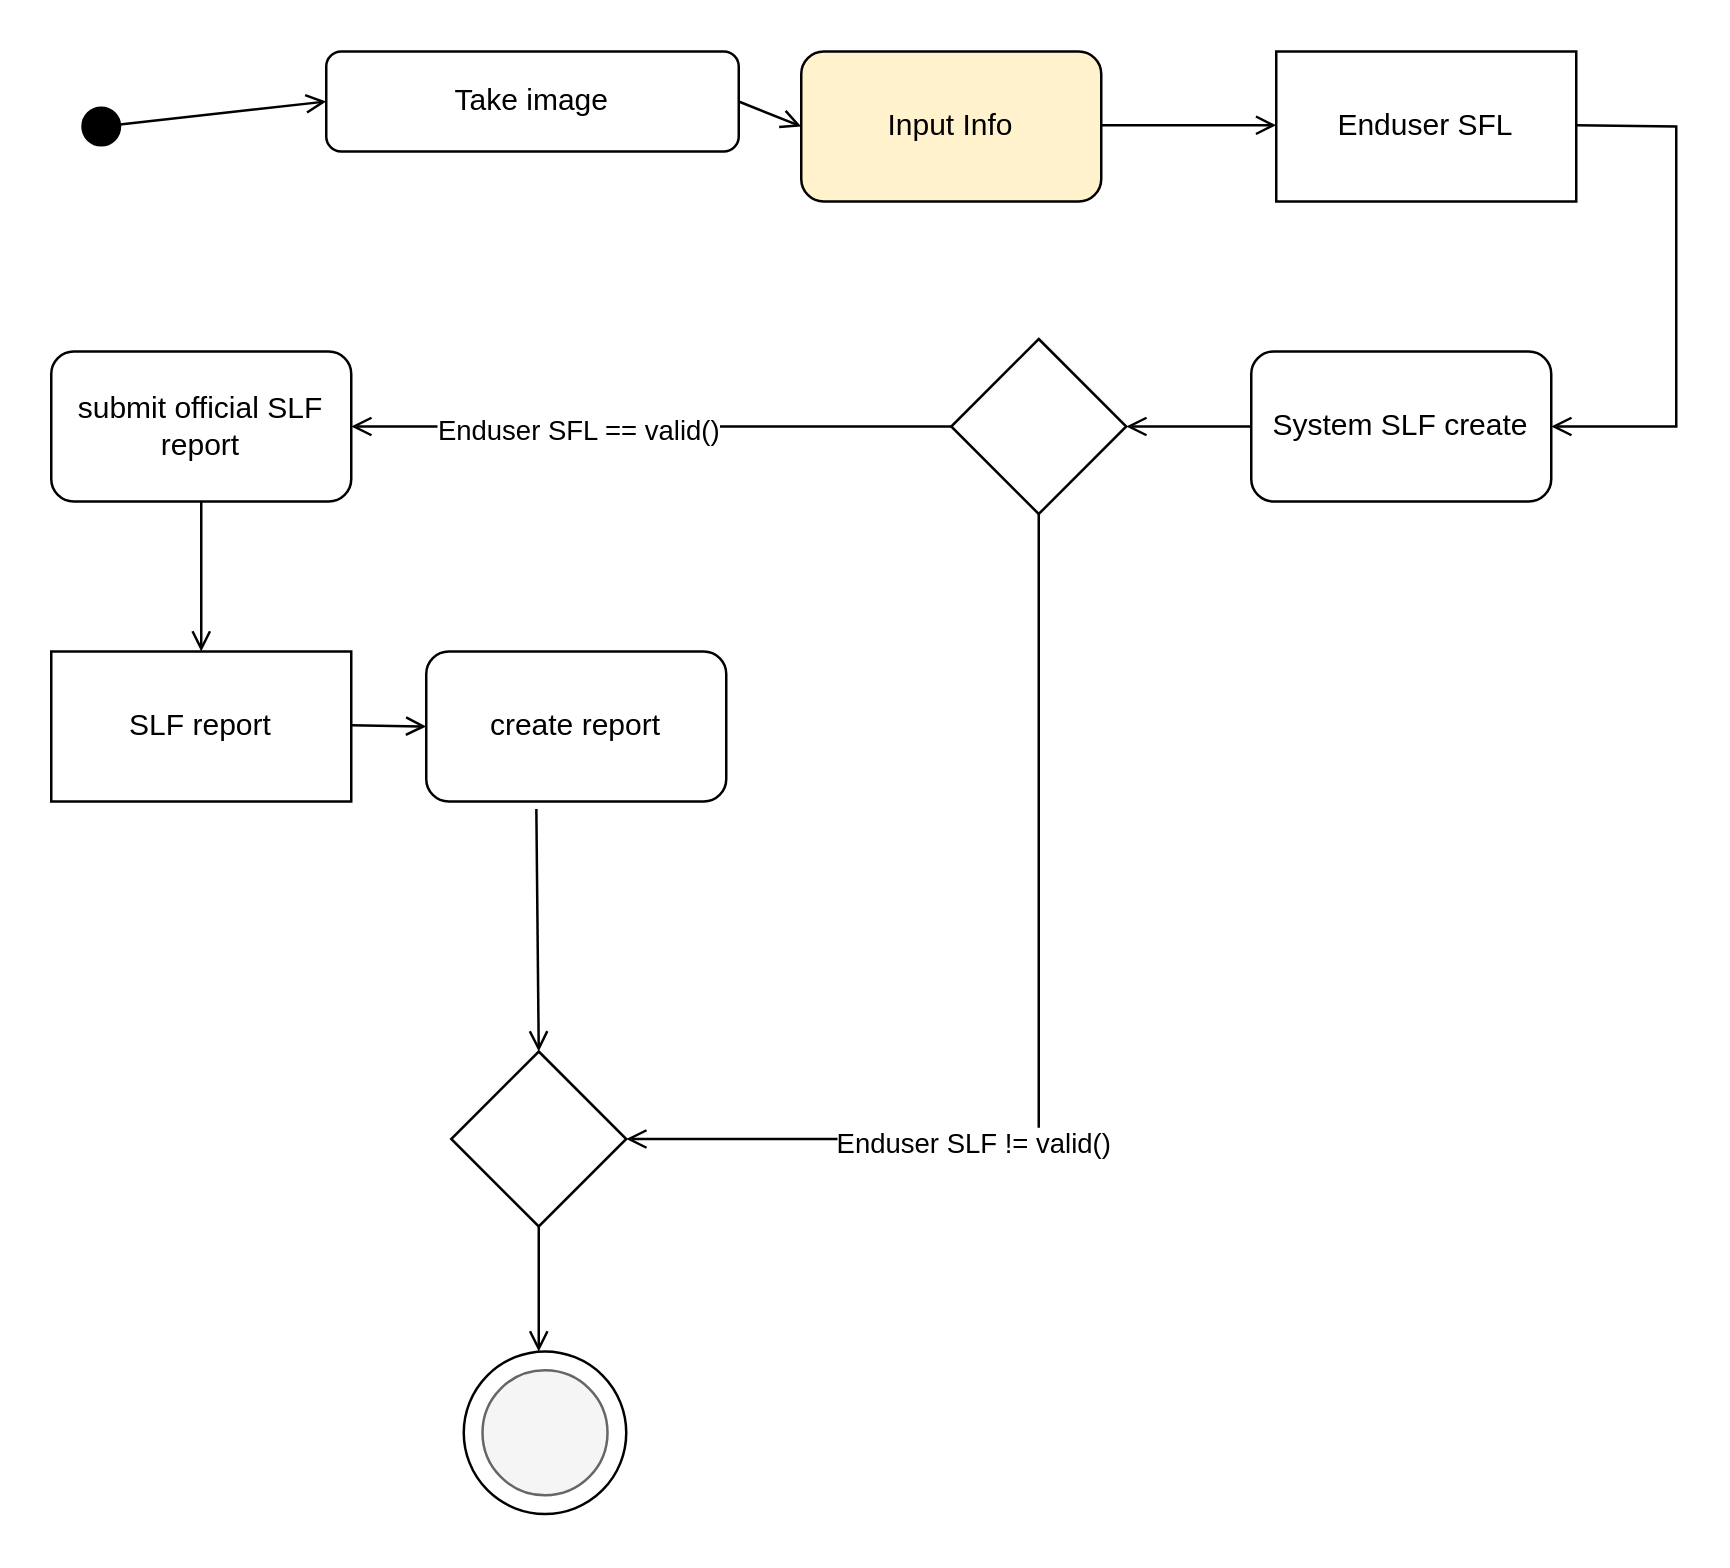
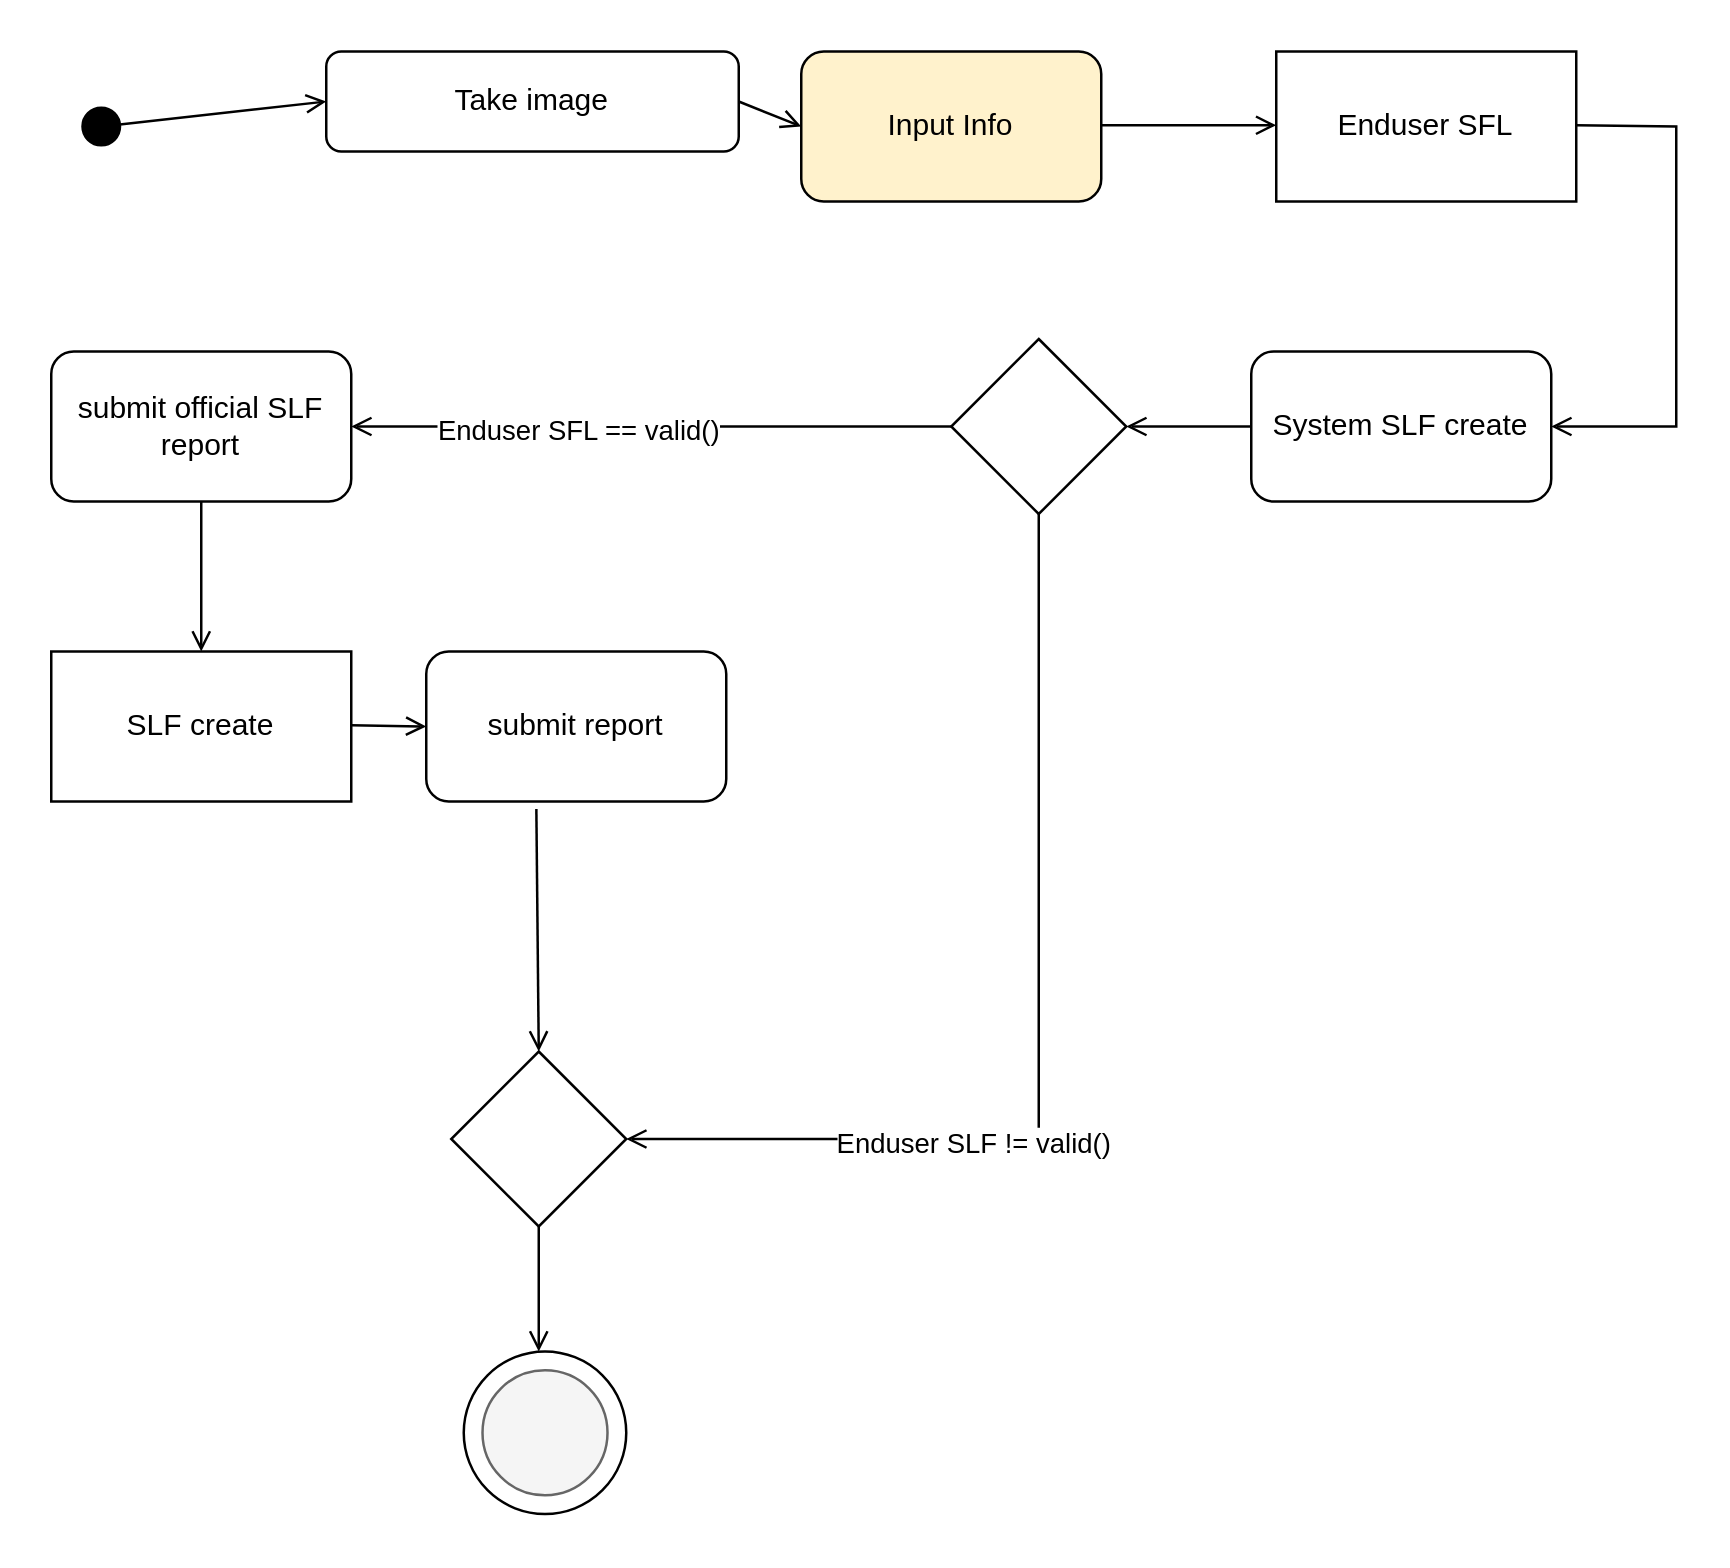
node "SLF report": label "SLF report" -> "SLF create"
node "create report": label "create report" -> "submit report"
